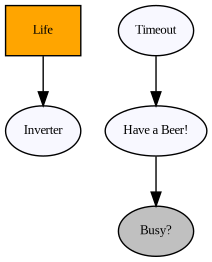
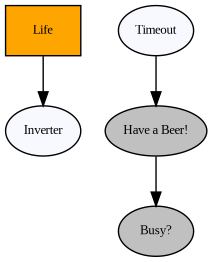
node "Have a Beer!": fillcolor ghostwhite -> gray
